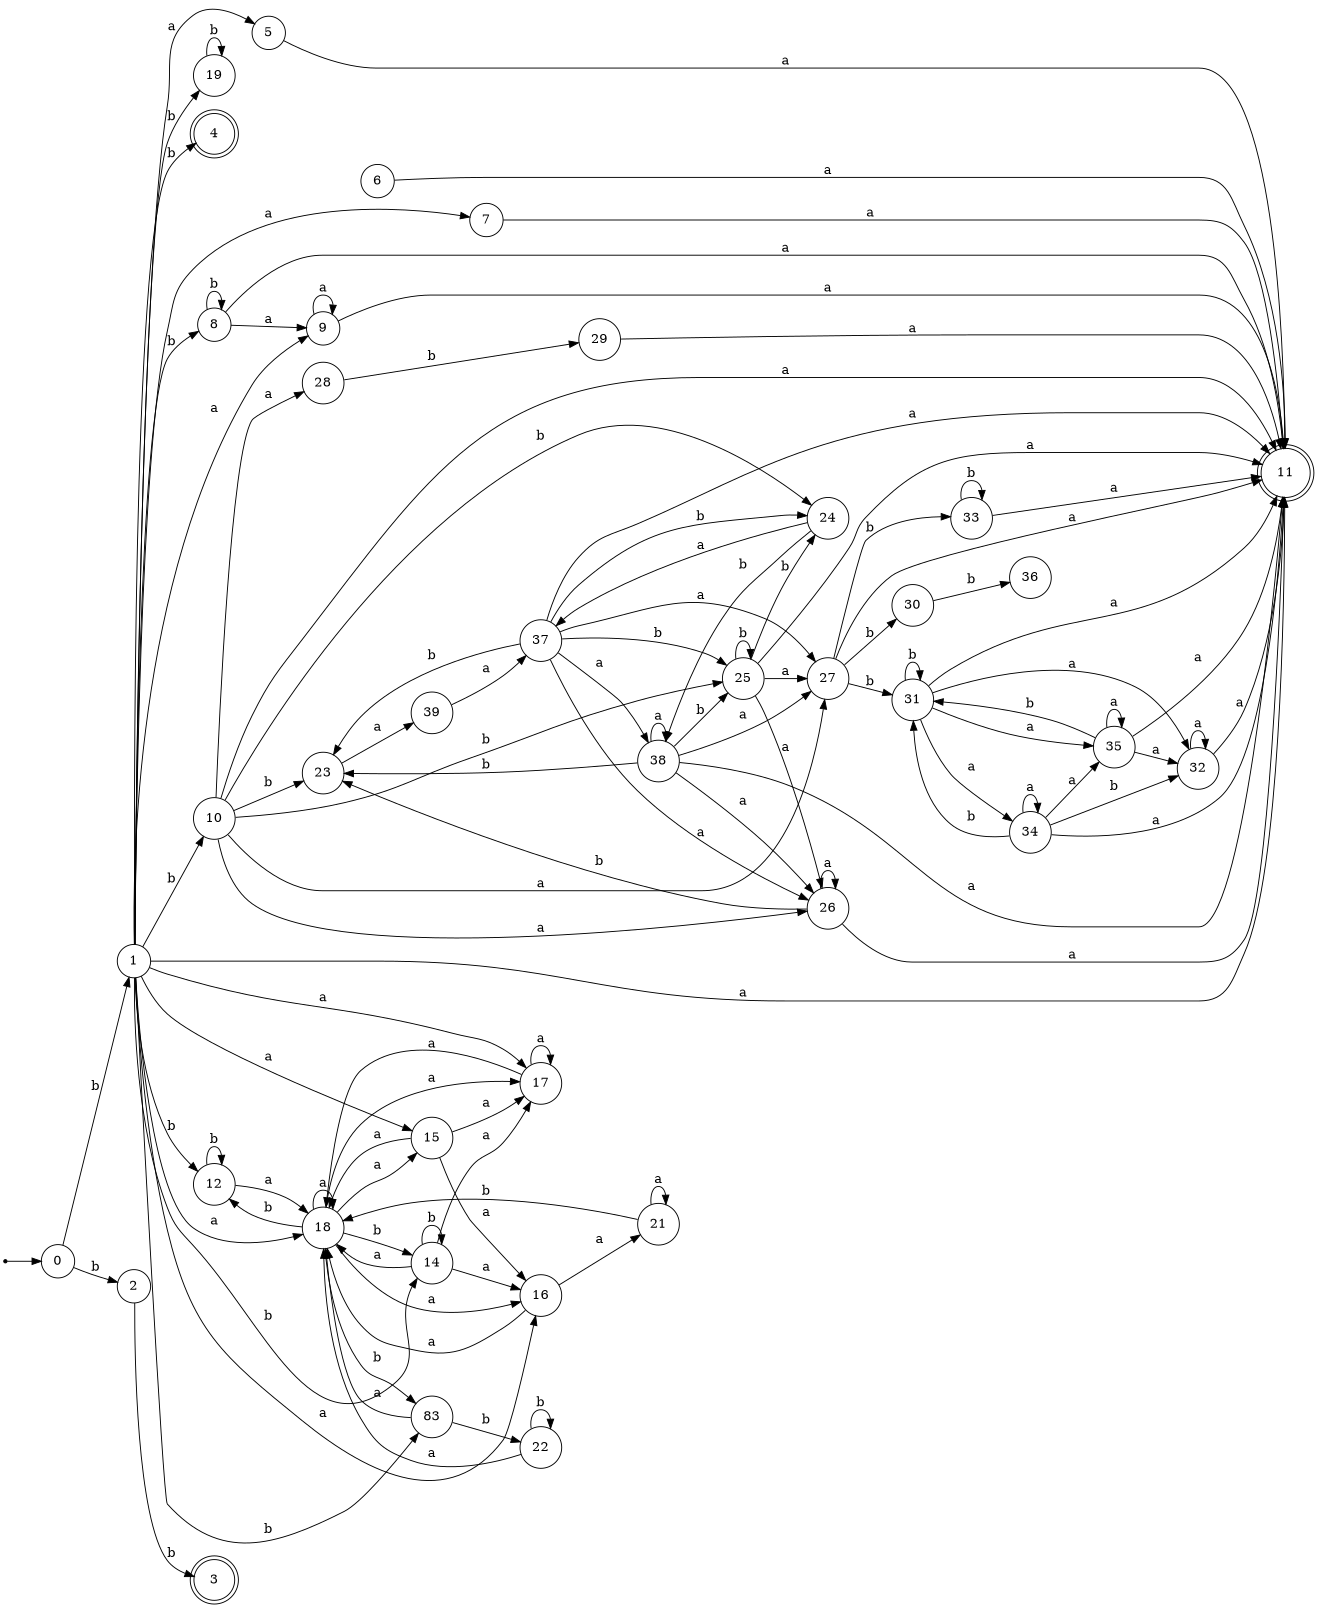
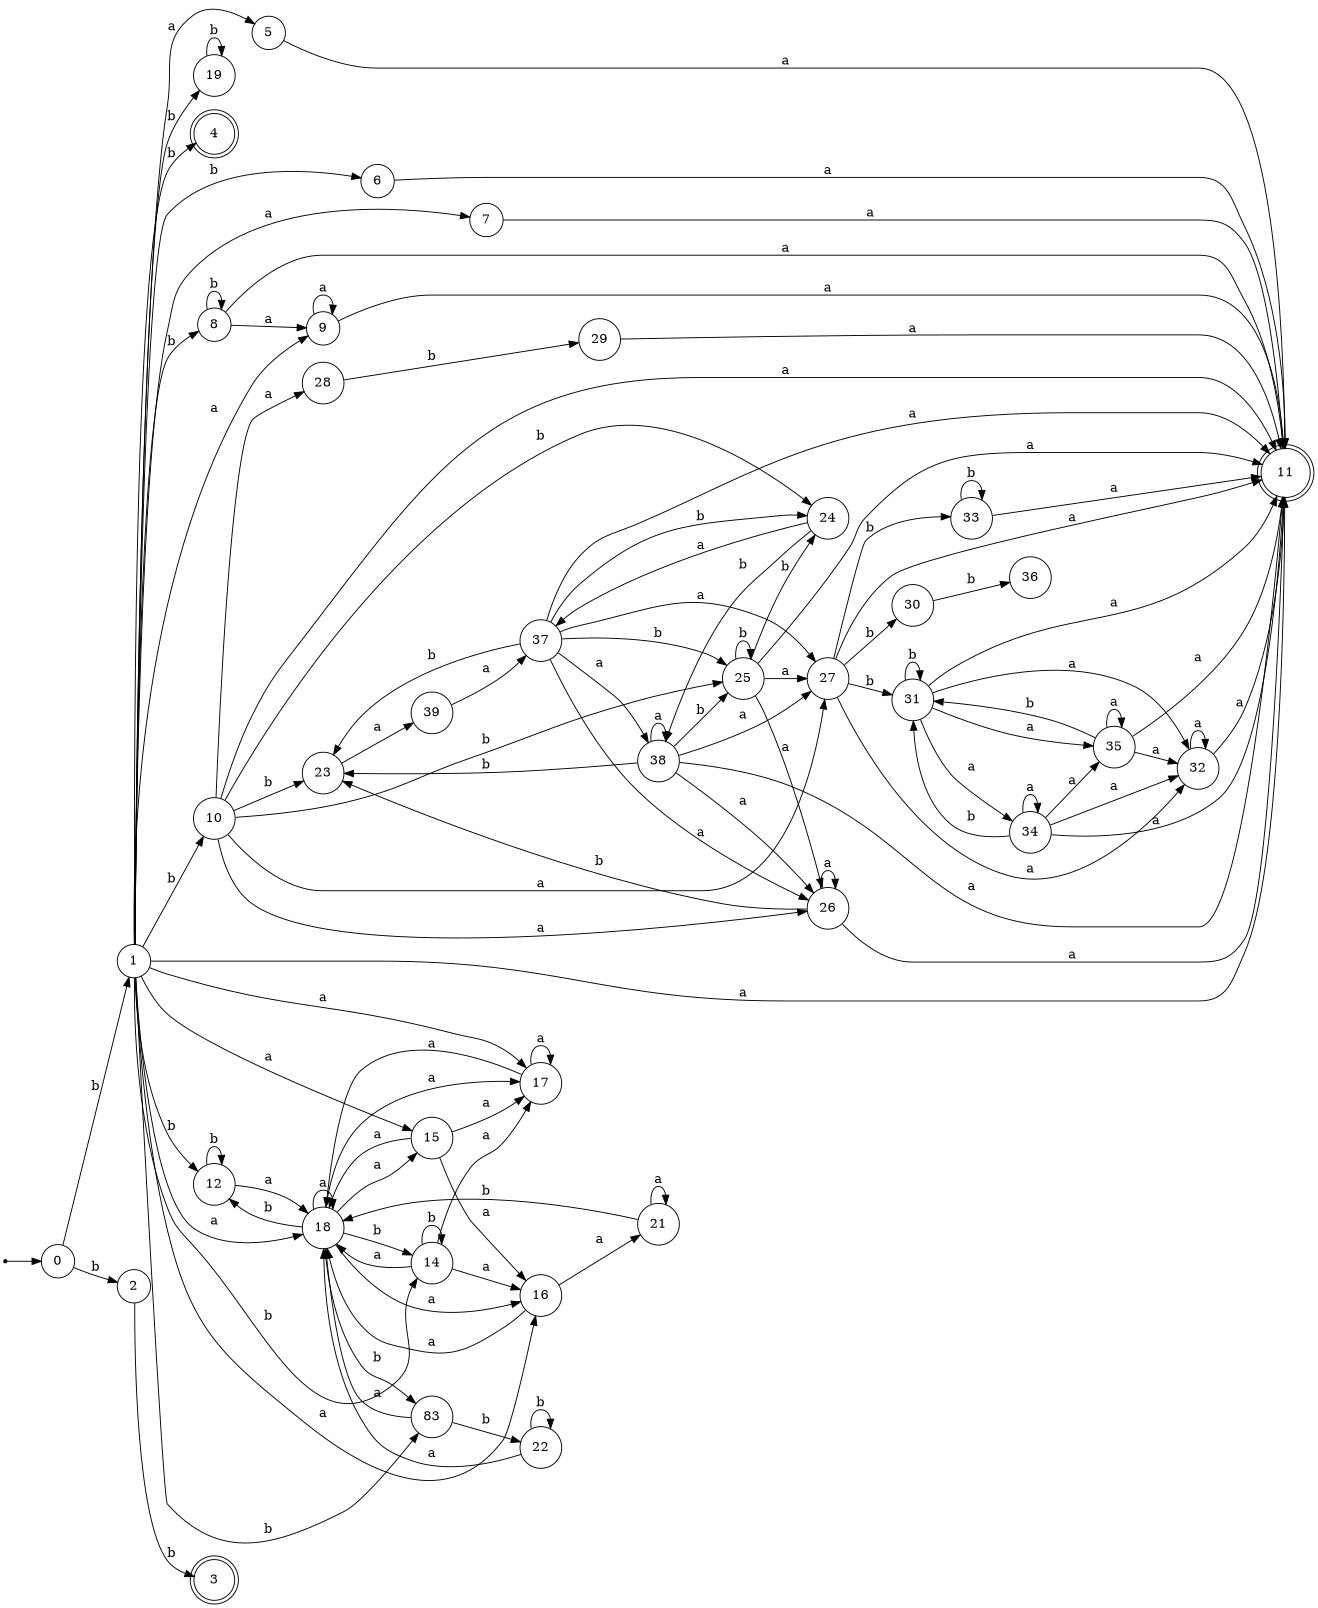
edge "1" -> "6": added, label "b"
edge "34" -> "32": label "b" -> "a"
edge "27" -> "32": added, label "a"
